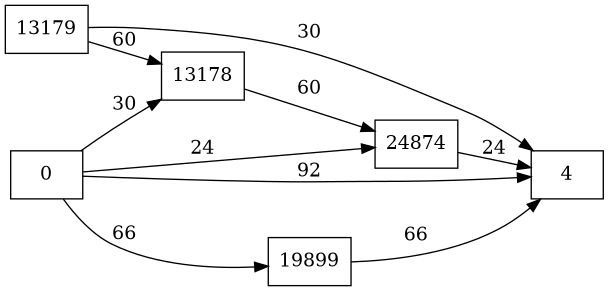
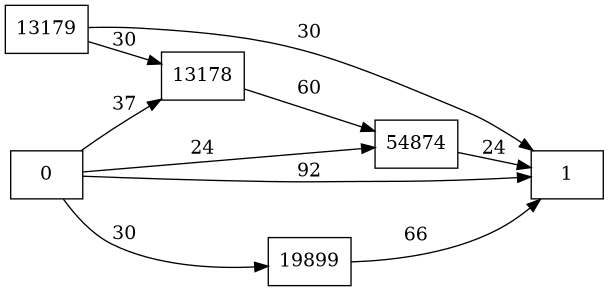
edge "13179" -> "13178": label "60" -> "30"
edge "0" -> "13178": label "30" -> "37"
node "24874": label "24874" -> "54874"
node "4": label "4" -> "1"
edge "0" -> "19899": label "66" -> "30"
